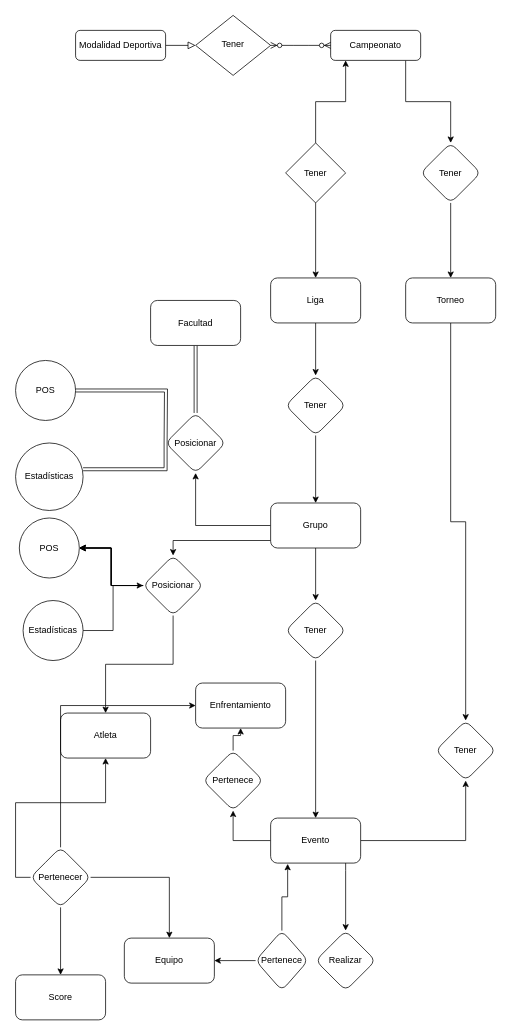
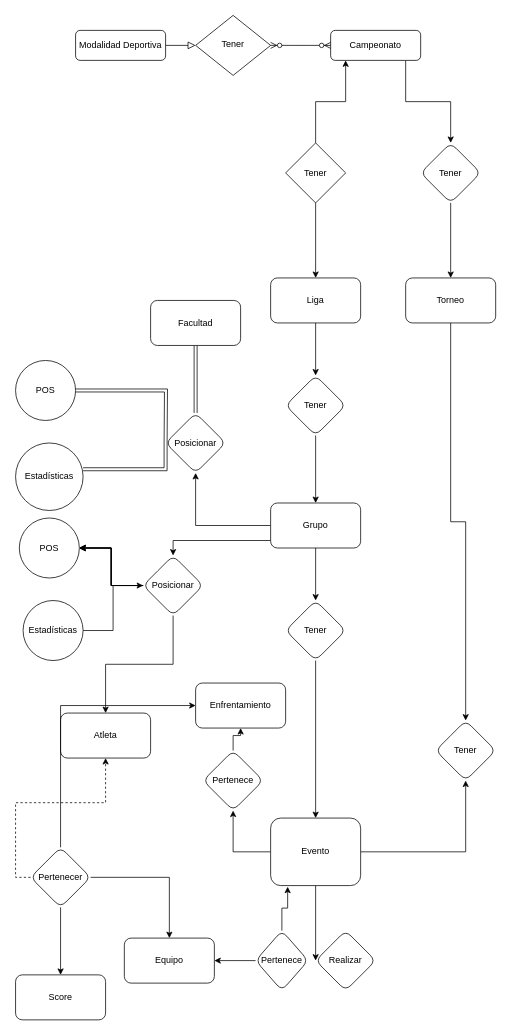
edge "Pertenecer" -> "Atleta": style solid -> dashed
node "Evento": size 90x45 -> 90x68
